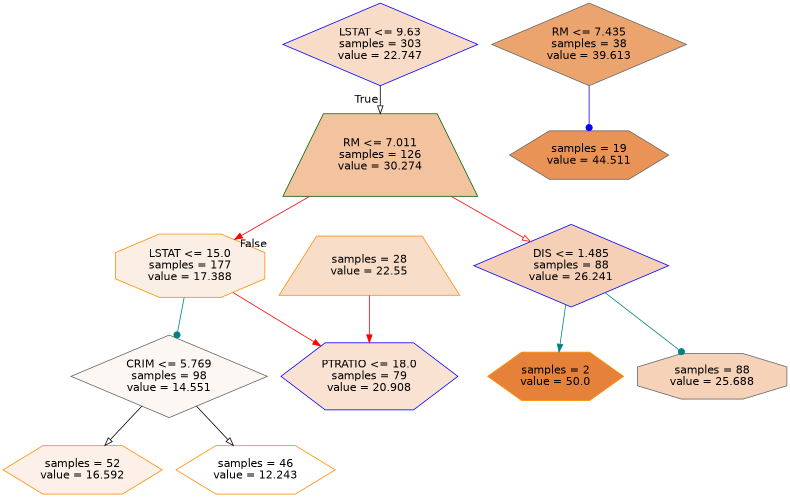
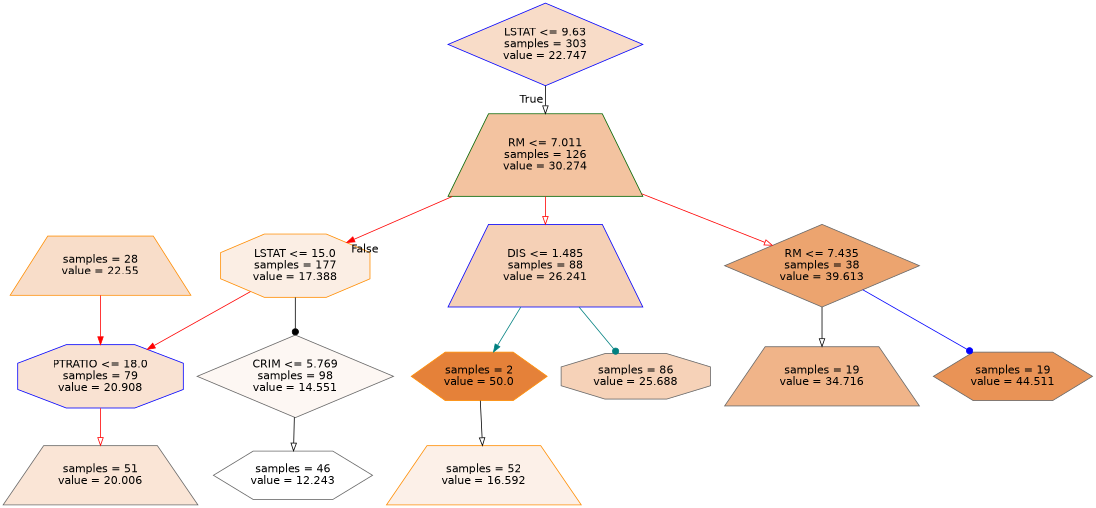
edge "RM <= 7.011 samples = 126 value = 30.274" -> "RM <= 7.435 samples = 38 value = 39.613": added
node "DIS <= 1.485 samples = 88 value = 26.241": shape diamond -> trapezium
edge "LSTAT <= 15.0 samples = 177 value = 17.388" -> "CRIM <= 5.769 samples = 98 value = 14.551": color teal -> black
node "PTRATIO <= 18.0 samples = 79 value = 20.908": shape hexagon -> octagon
node "samples = 88 value = 25.688": label "samples = 88 value = 25.688" -> "samples = 86 value = 25.688"
node "samples = 19 value = 34.716": added
edge "CRIM <= 5.769 samples = 98 value = 14.551" -> "samples = 52 value = 16.592": now "samples = 2 value = 50.0" -> "samples = 52 value = 16.592"
node "samples = 52 value = 16.592": shape hexagon -> trapezium
node "samples = 46 value = 12.243": color darkorange -> gray40
node "samples = 51 value = 20.006": added
